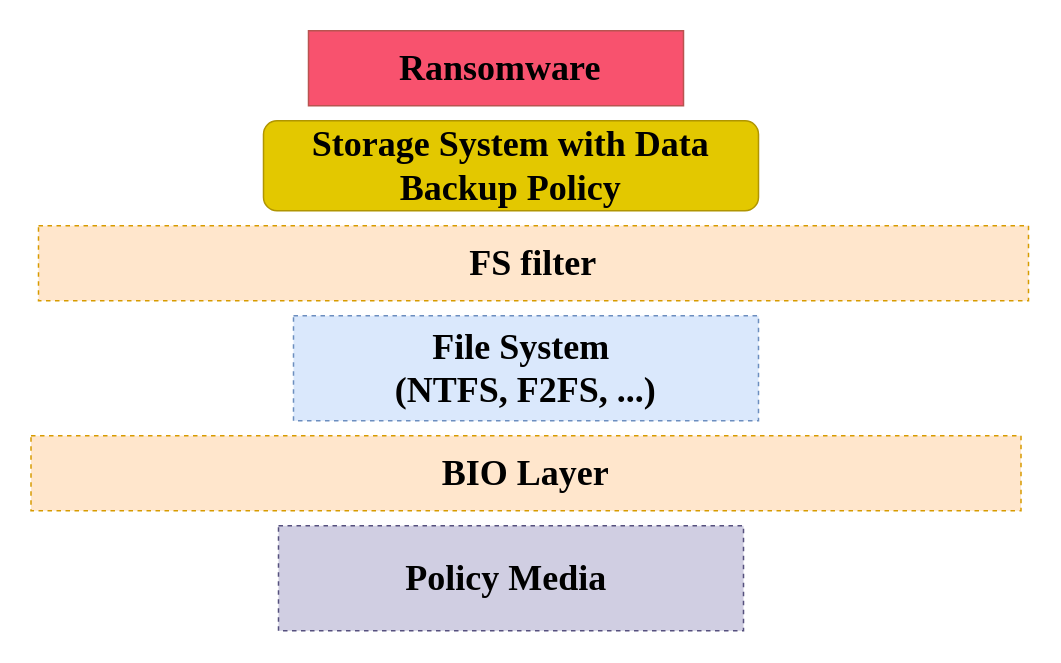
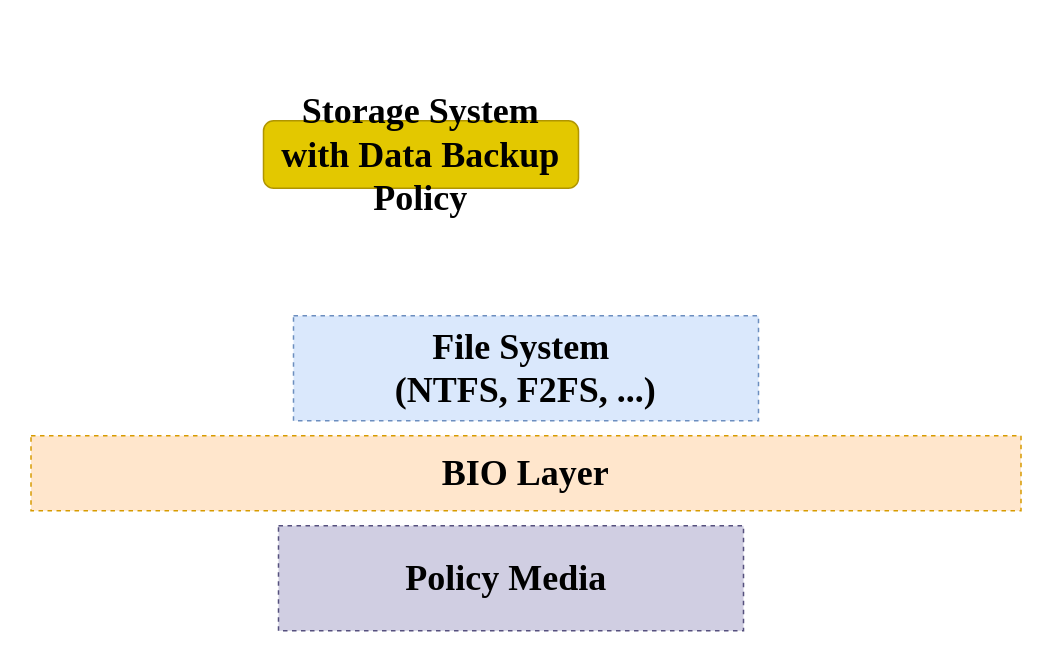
node "Ransomware": removed
node "Storage System with Data Backup Policy": size 495x90 -> 315x68
node "FS filter": removed
